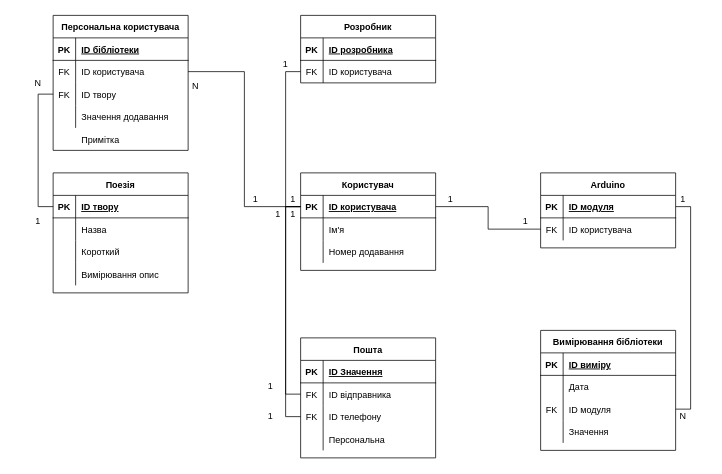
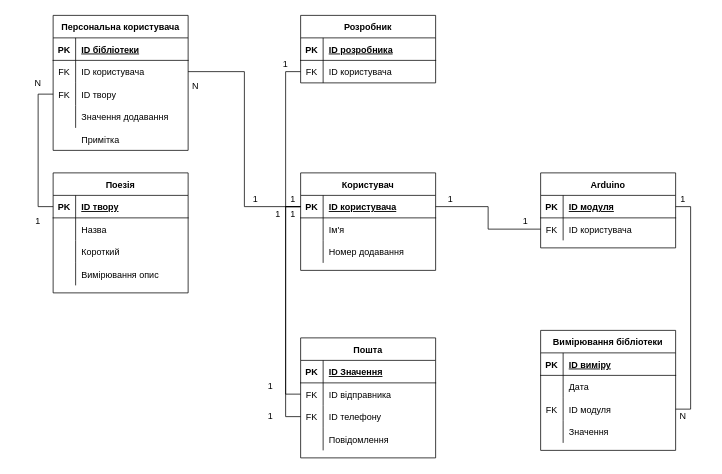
node "Персональна": label "Персональна" -> "Повідомлення"
